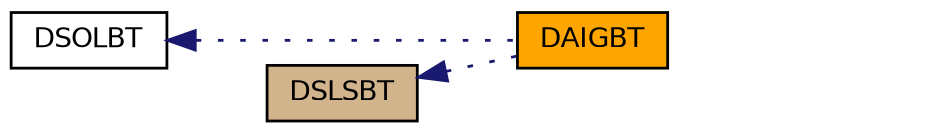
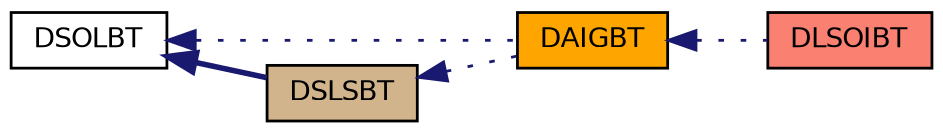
node "DLSOIBT": added
edge "DSLSBT" -> "DSOLBT": added
